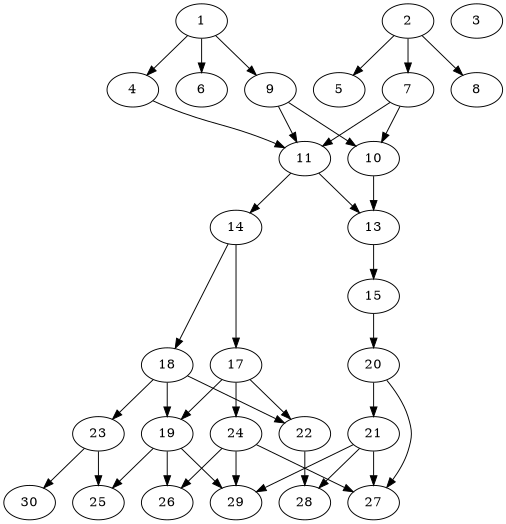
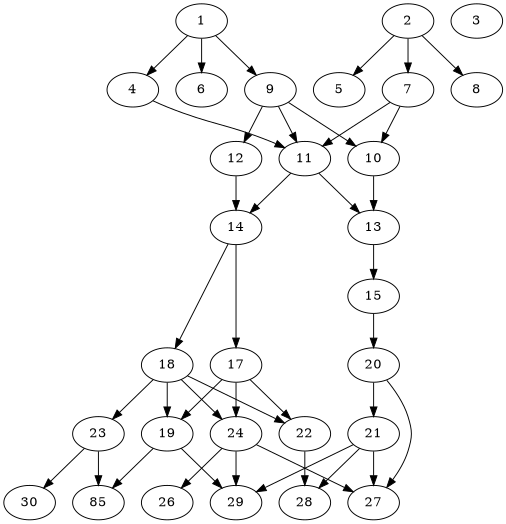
node "12": added
edge "18" -> "24": added
edge "19" -> "26": removed
node "25": label "25" -> "85"
